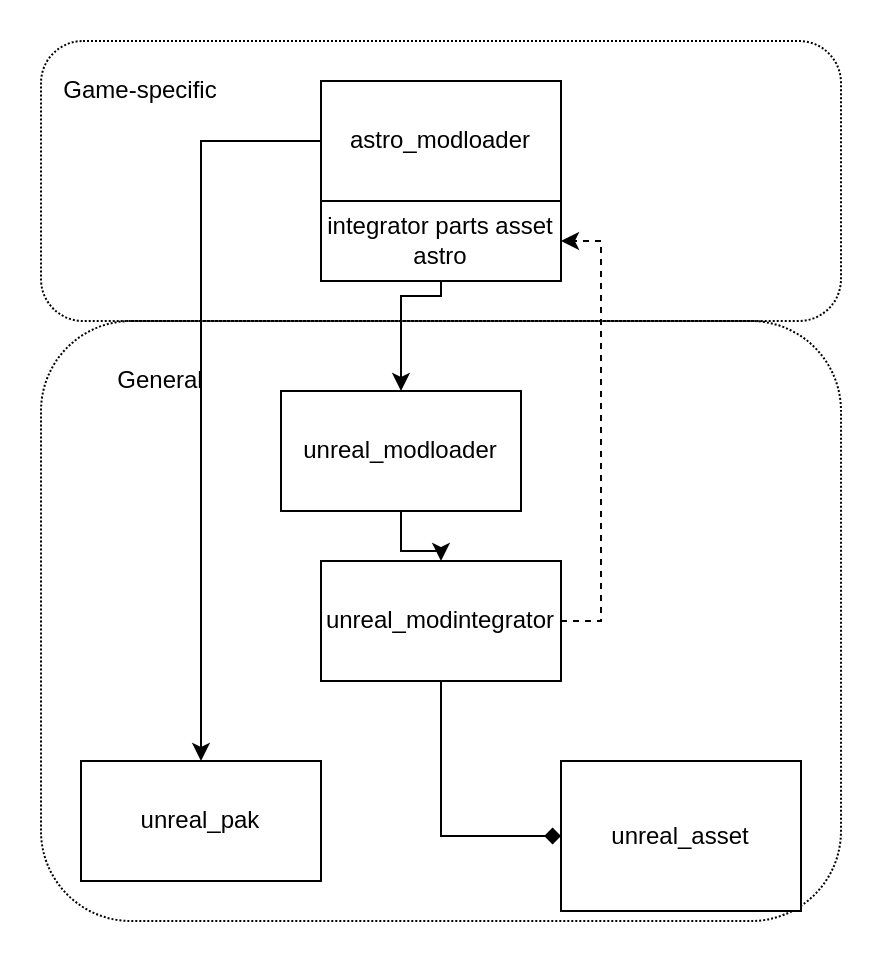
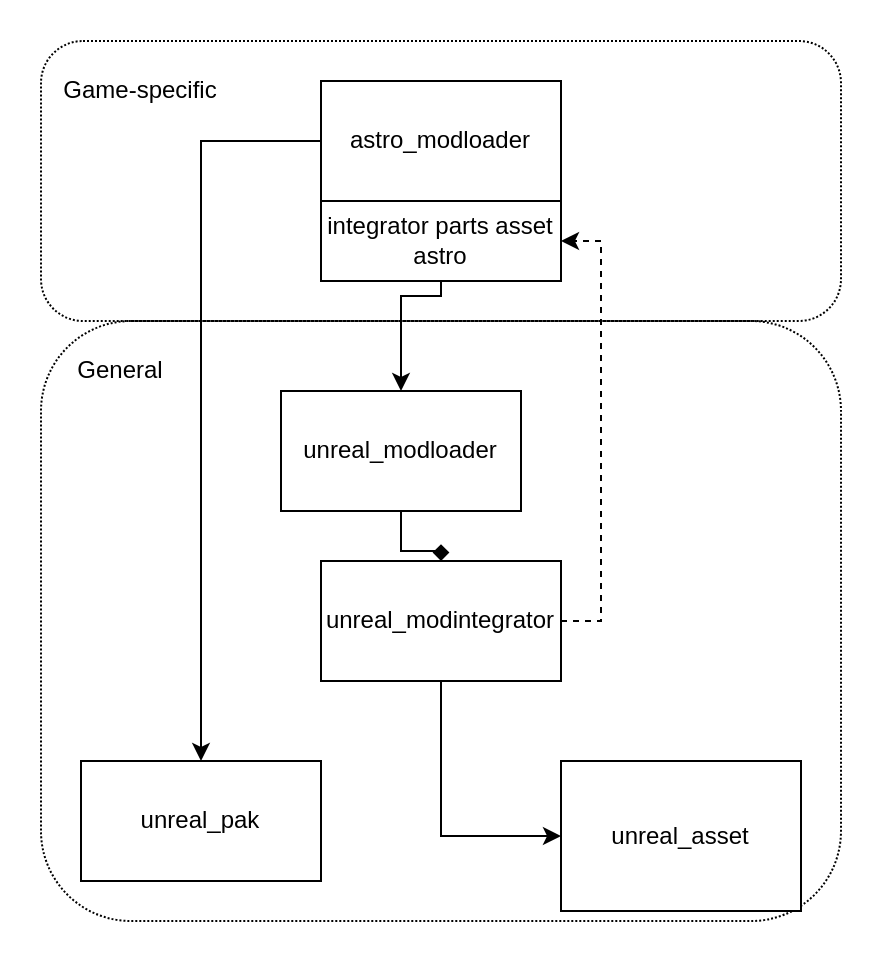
node "General": moved (161, 381) -> (121, 371)
edge "unreal_modloader" -> "unreal_modintegrator": arrowhead classic -> diamond
edge "unreal_modintegrator" -> "unreal_asset": arrowhead diamond -> classic
